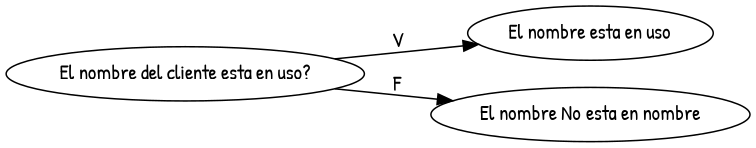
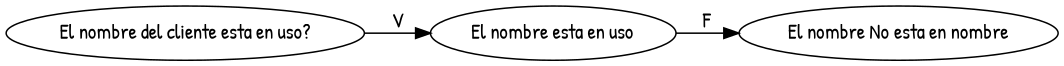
edge "El nombre del cliente esta en uso?" -> "El nombre No esta en nombre": now "El nombre esta en uso" -> "El nombre No esta en nombre"
